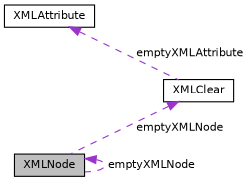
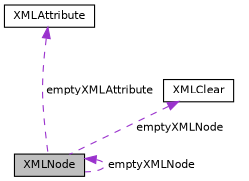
edge "XMLClear" -> "XMLAttribute": now "XMLNode" -> "XMLAttribute"
